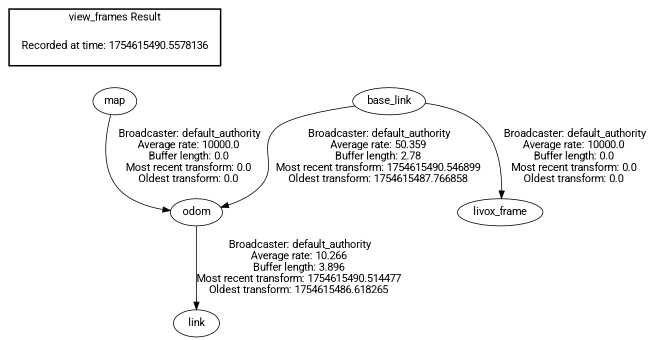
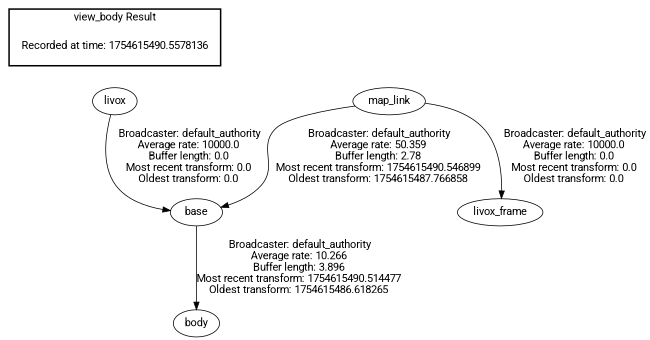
cluster "view_frames Result": label "view_frames Result" -> "view_body Result"
node "map": label "map" -> "livox"
node "base_link": label "base_link" -> "map_link"
node "odom": label "odom" -> "base"
node "link": label "link" -> "body"
